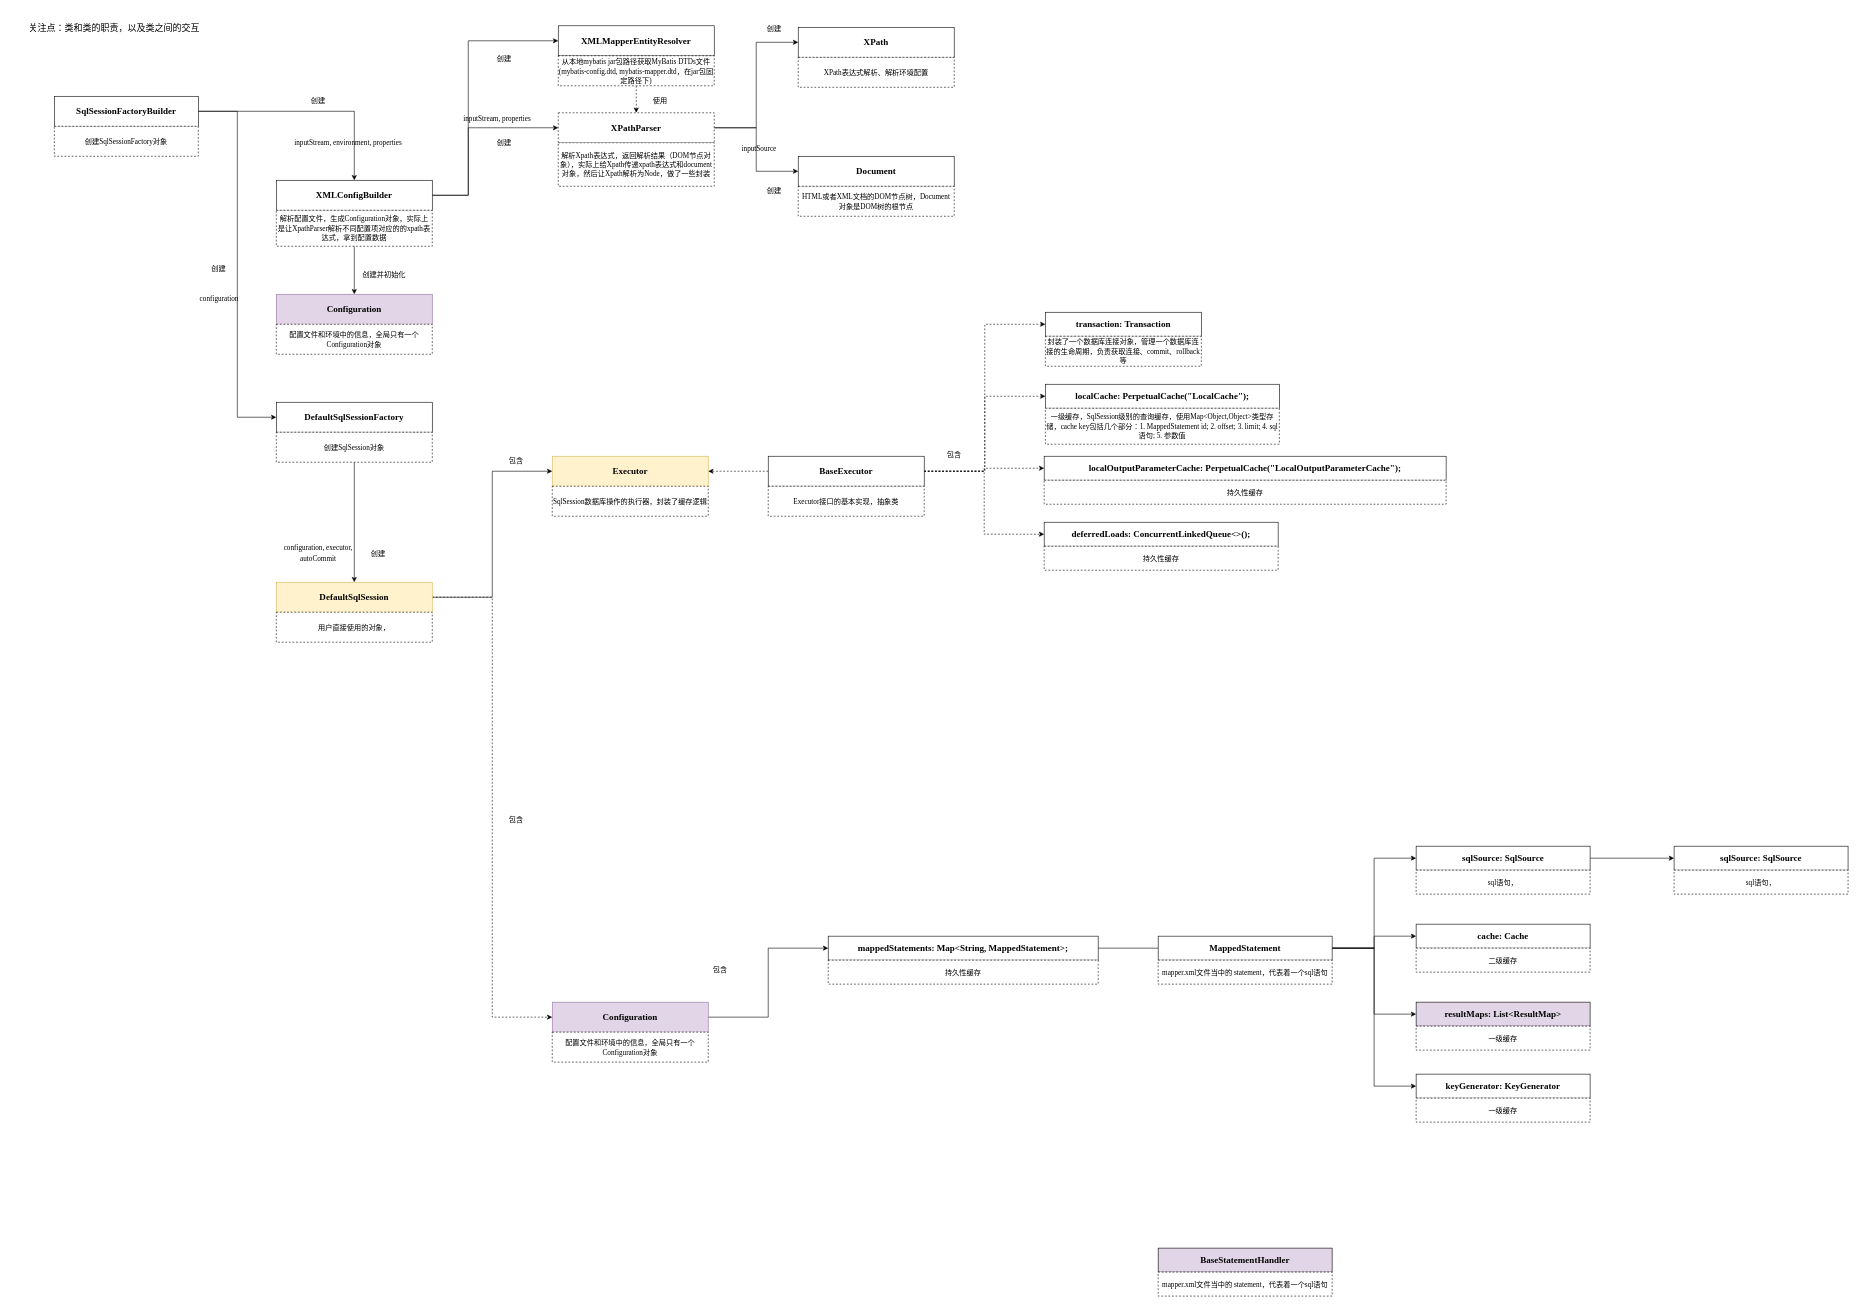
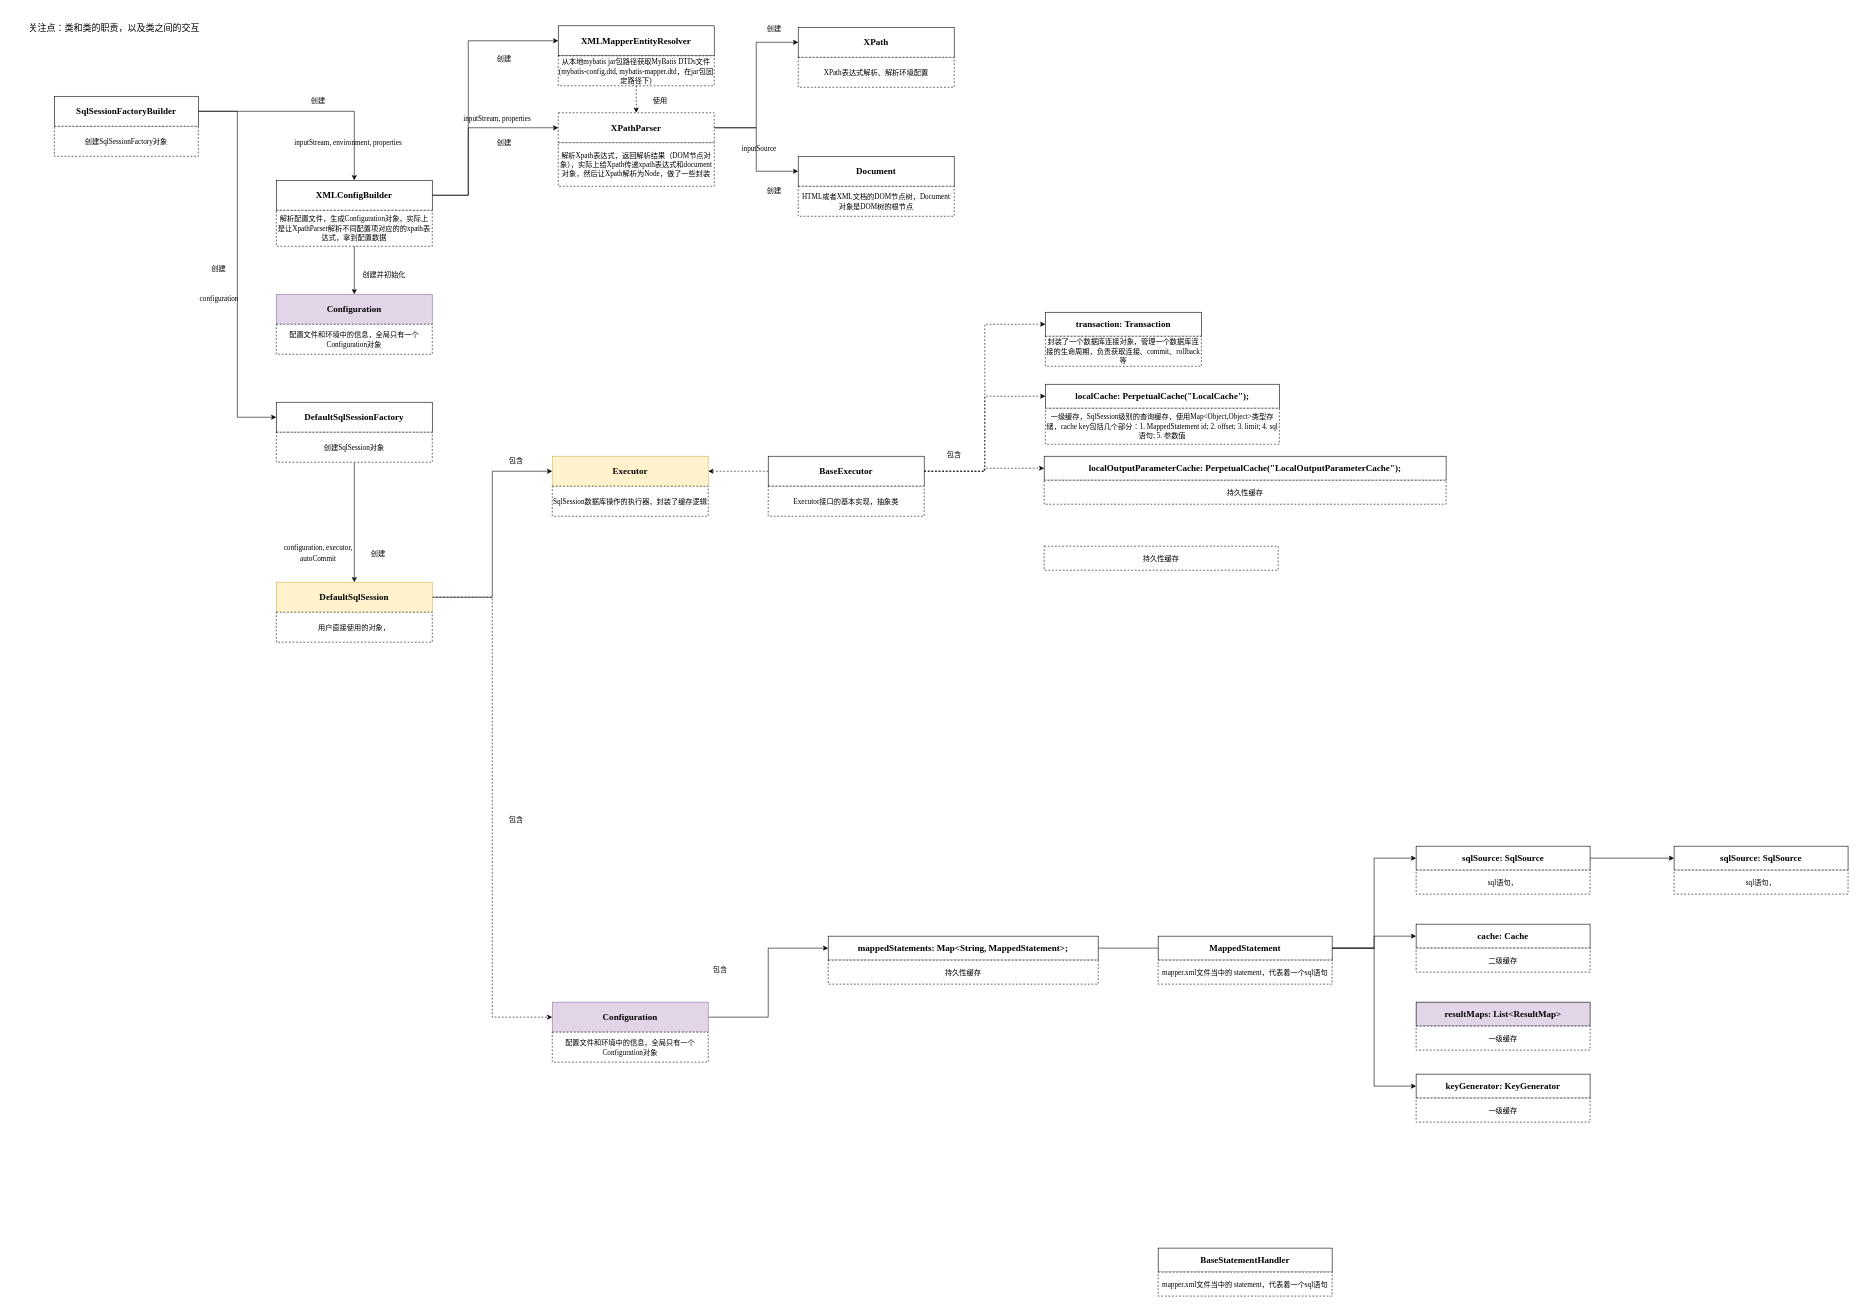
edge "BaseExecutor" -> "deferredLoads: ConcurrentLinkedQueue<>();": removed
node "deferredLoads: ConcurrentLinkedQueue<>();": removed
edge "MappedStatement" -> "resultMaps: List<ResultMap>": removed
node "BaseStatementHandler": fillcolor #e1d5e7 -> #ffffff
